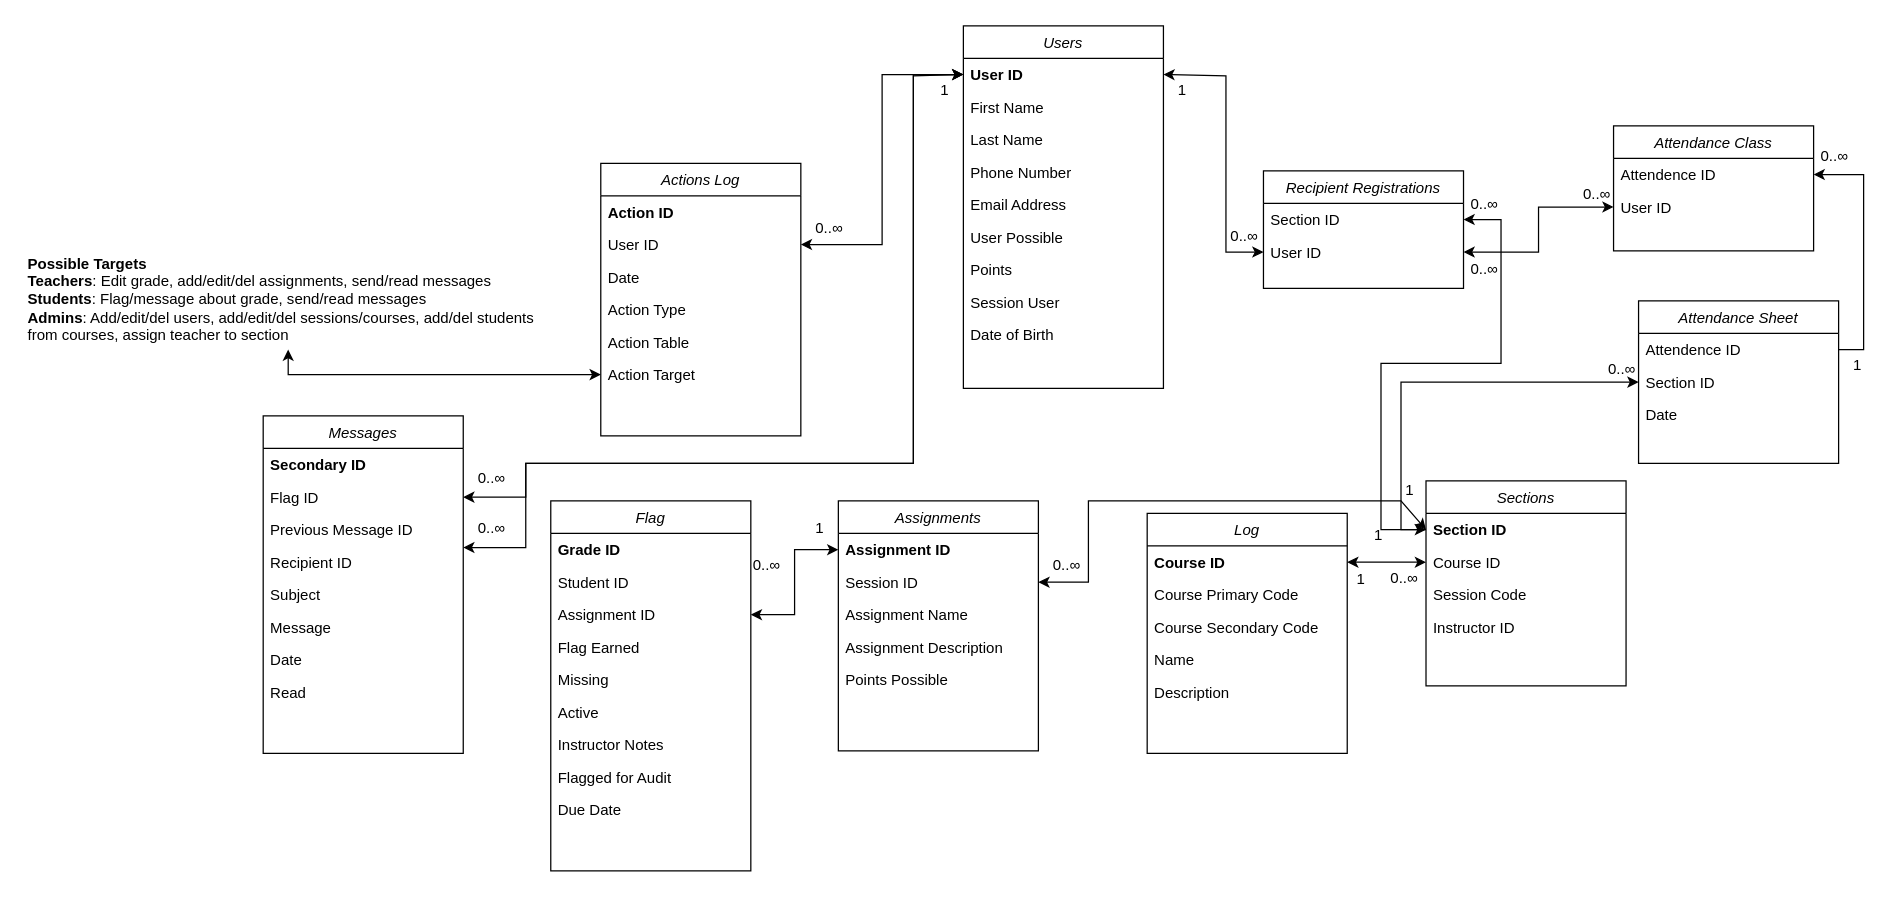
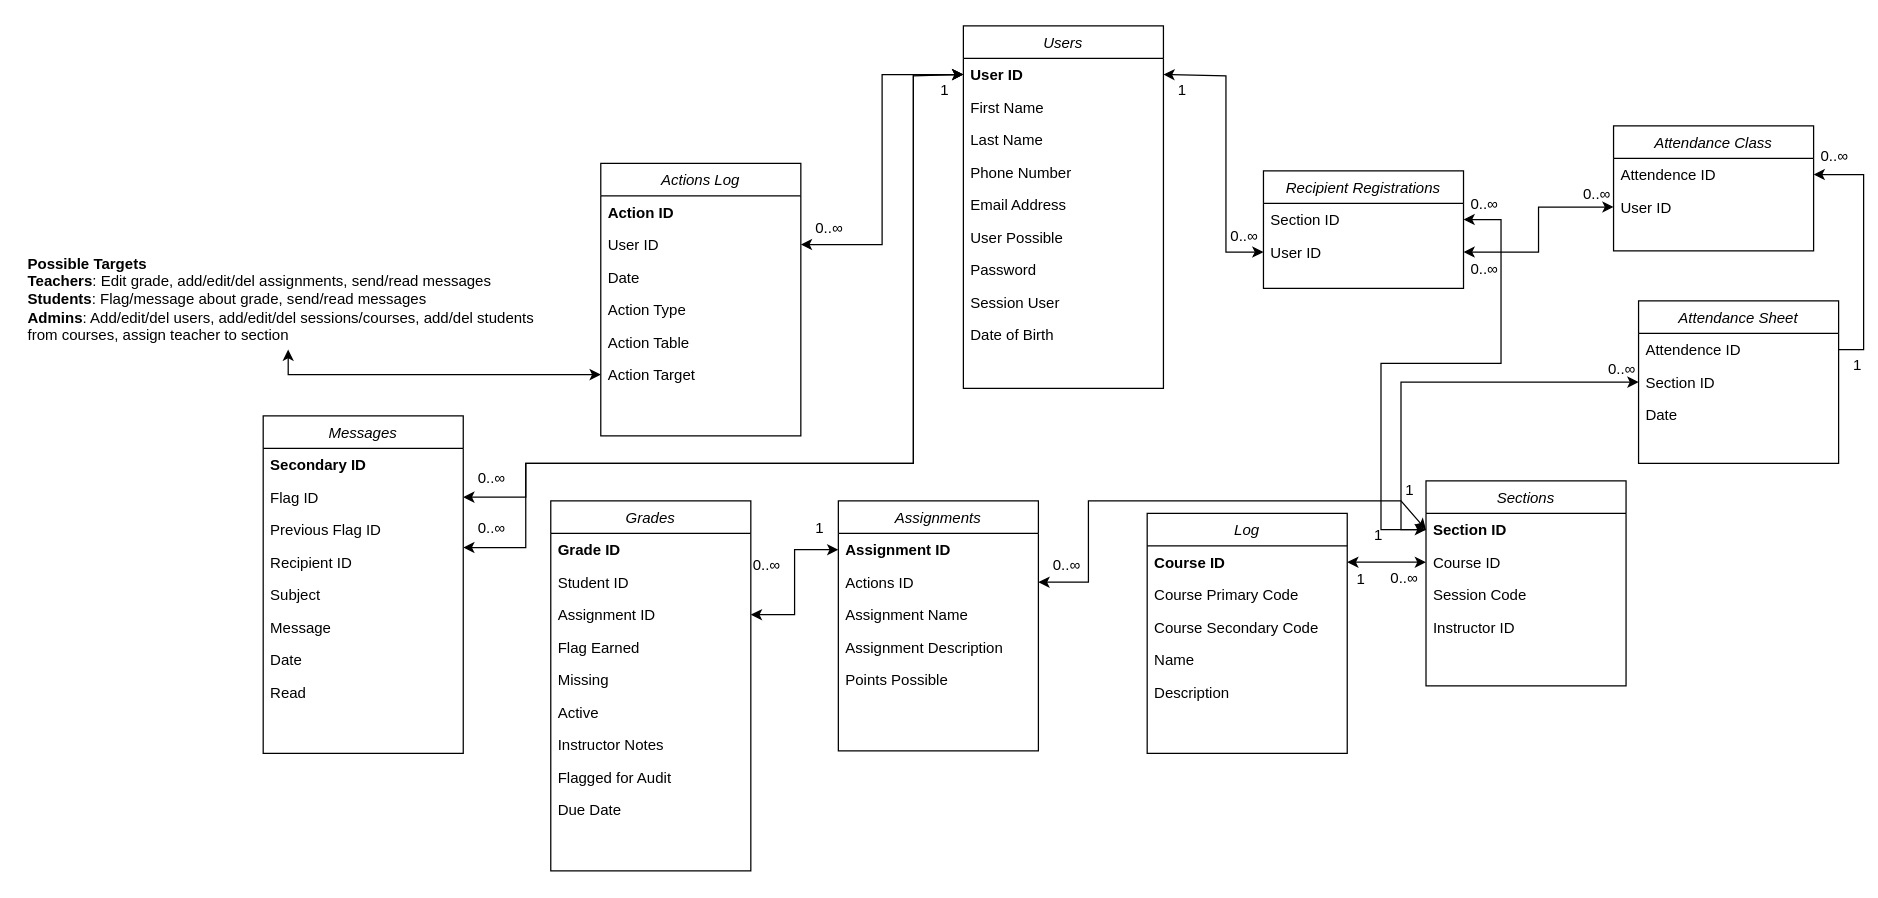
node "Points": label "Points" -> "Password"
node "Flag": label "Flag" -> "Grades"
node "Previous Message ID": label "Previous Message ID" -> "Previous Flag ID"
node "Session ID": label "Session ID" -> "Actions ID"
